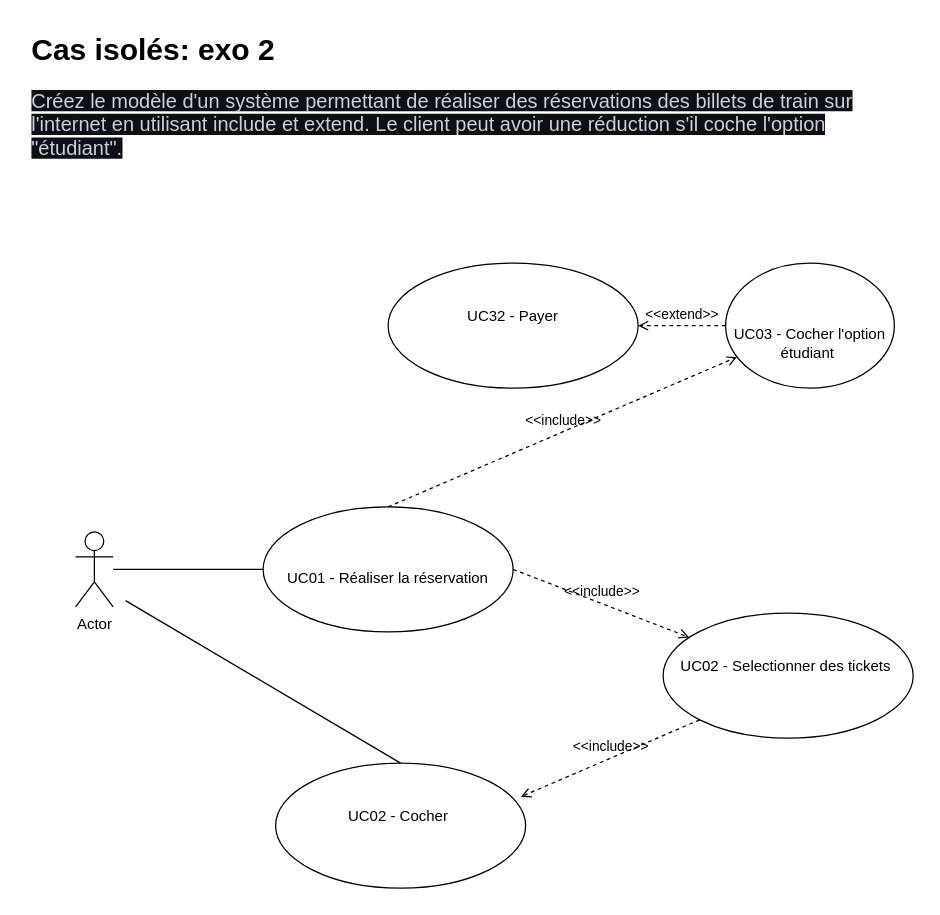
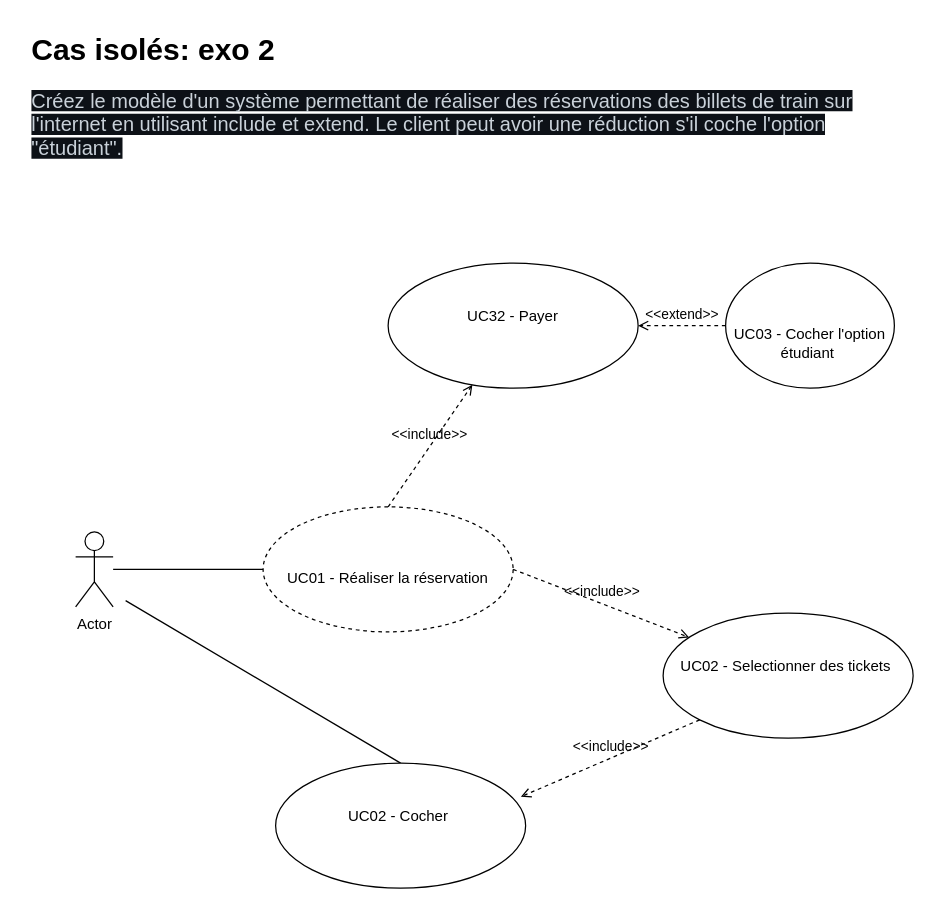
edge "UC01 - Réaliser la réservation" -> "UC03 - Cocher l'option étudiant": now "UC01 - Réaliser la réservation" -> "UC32 - Payer"
node "UC01 - Réaliser la réservation": style solid -> dashed
